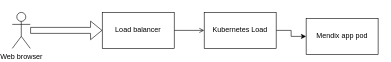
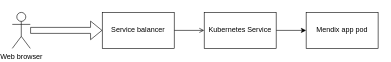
node "Load balancer": label "Load balancer" -> "Service balancer"
node "Kubernetes Load": label "Kubernetes Load" -> "Kubernetes Service"
node "Mendix app pod": moved (342, 36) -> (342, 30)
